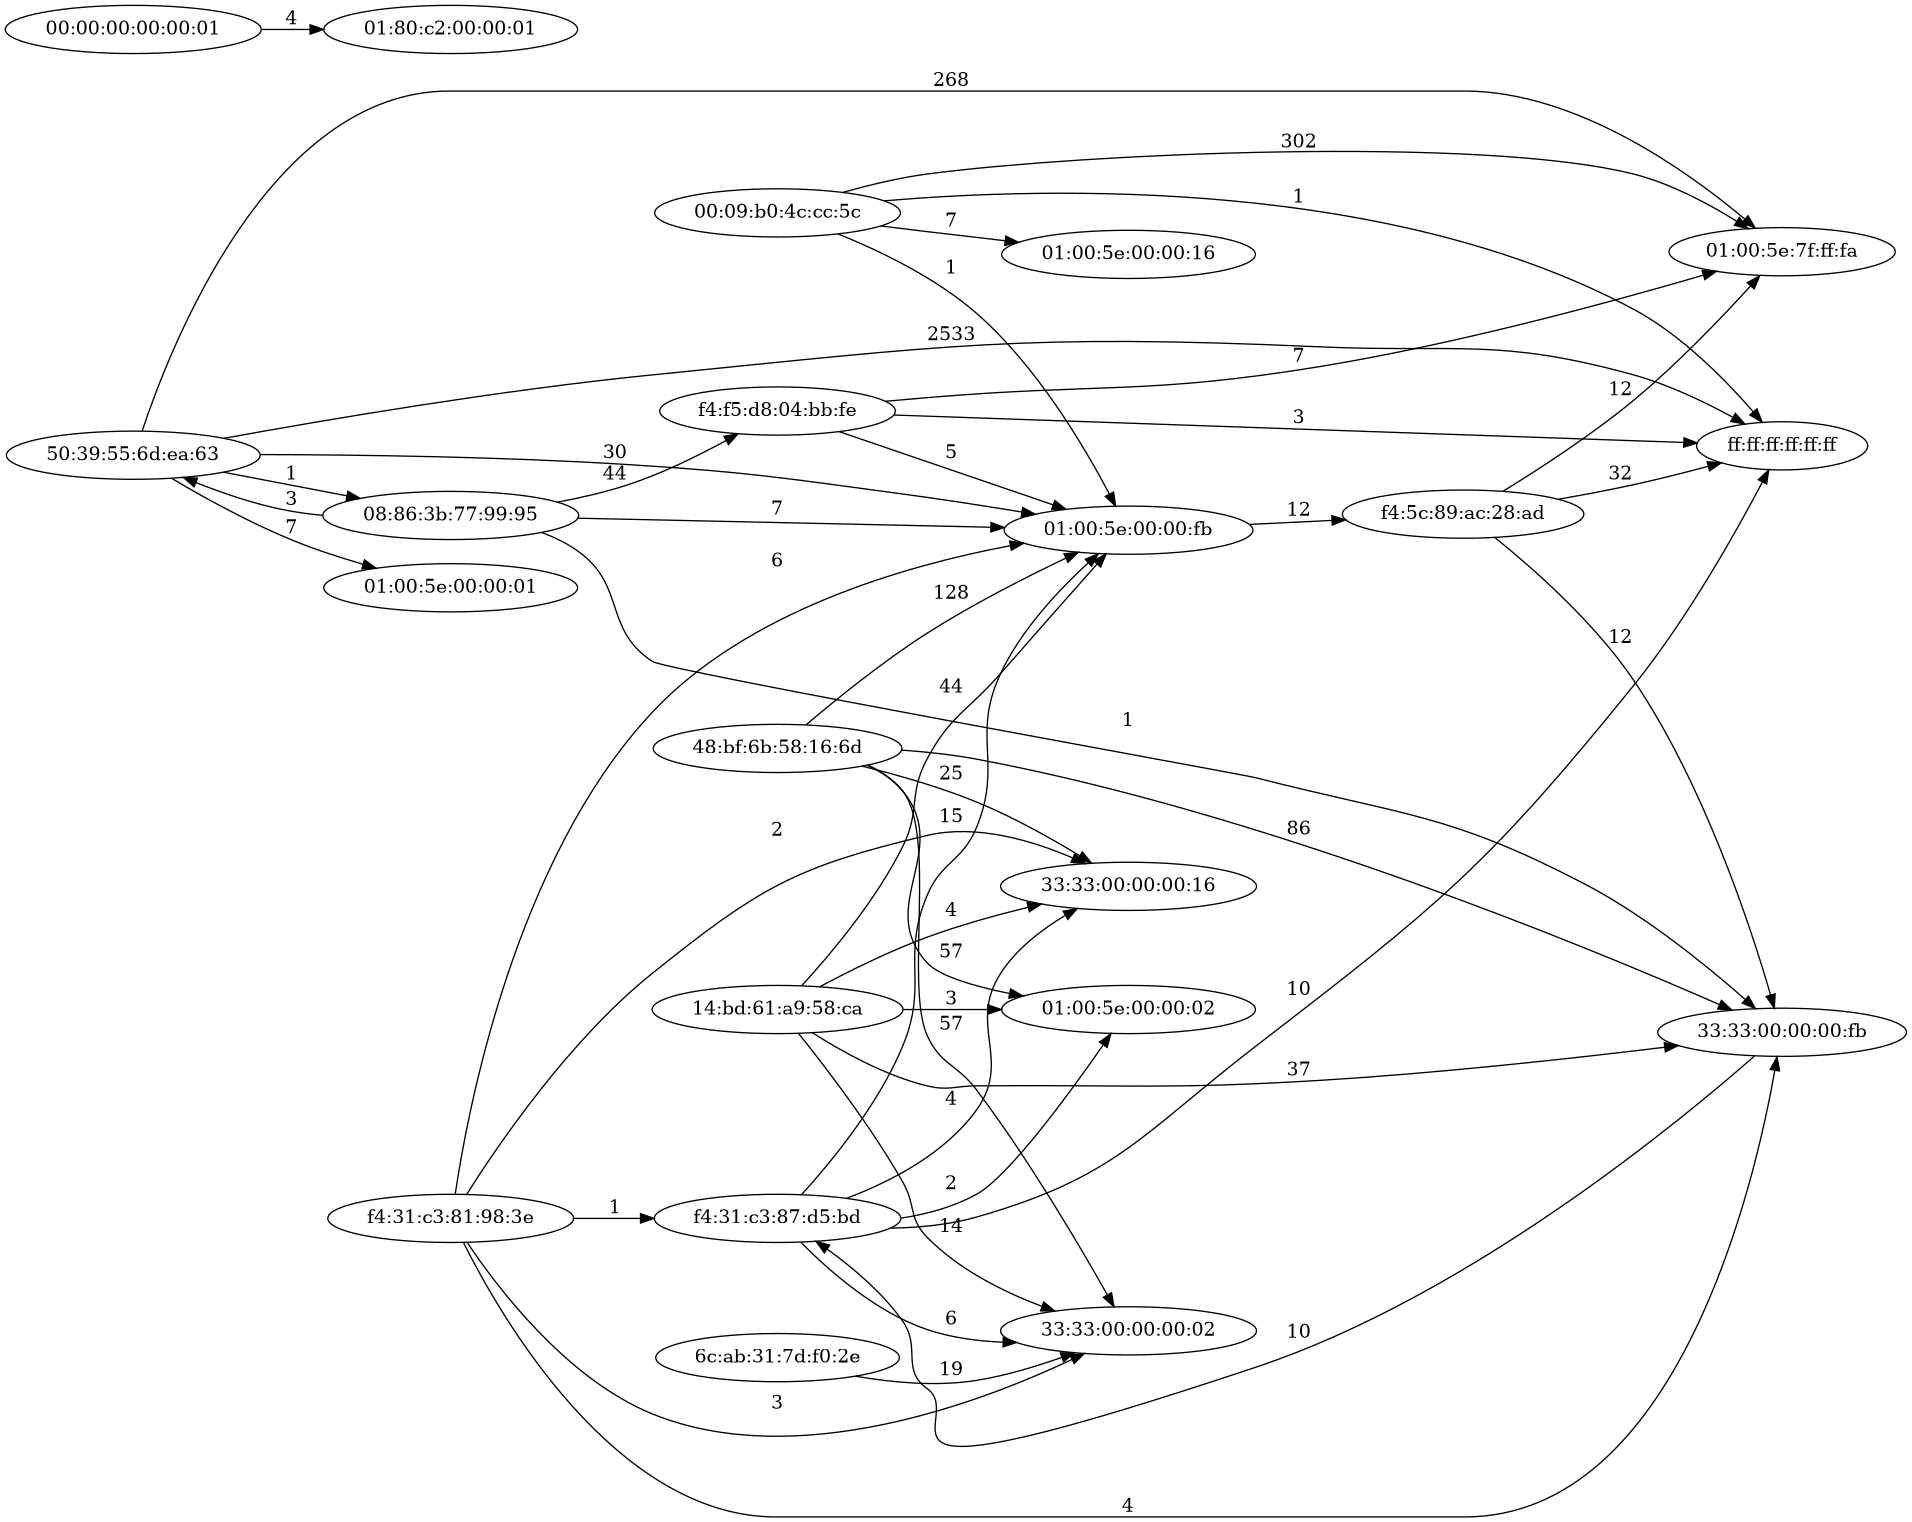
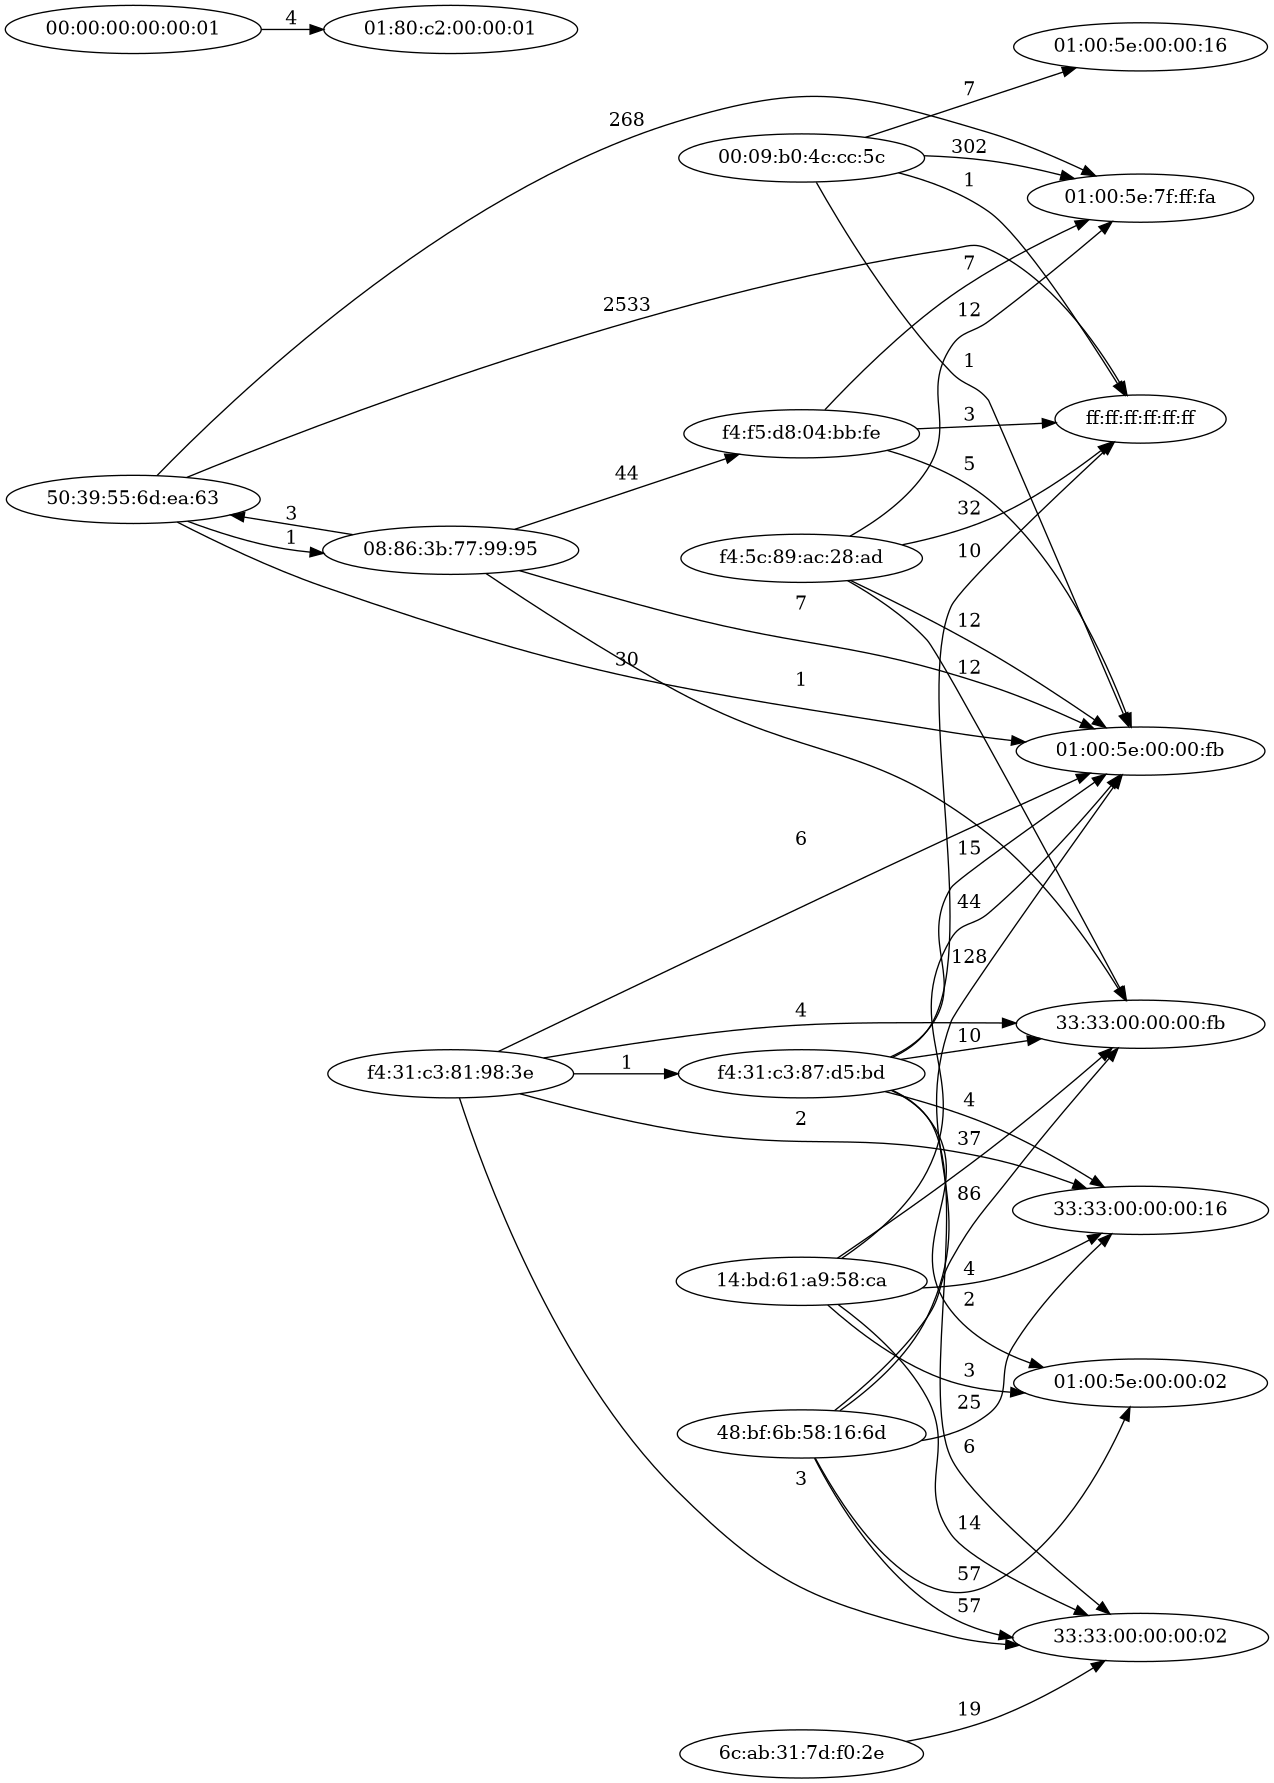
edge "01:00:5e:00:00:fb" -> "f4:5c:89:ac:28:ad": reversed
node "01:00:5e:00:00:01": removed
edge "33:33:00:00:00:fb" -> "f4:31:c3:87:d5:bd": reversed
